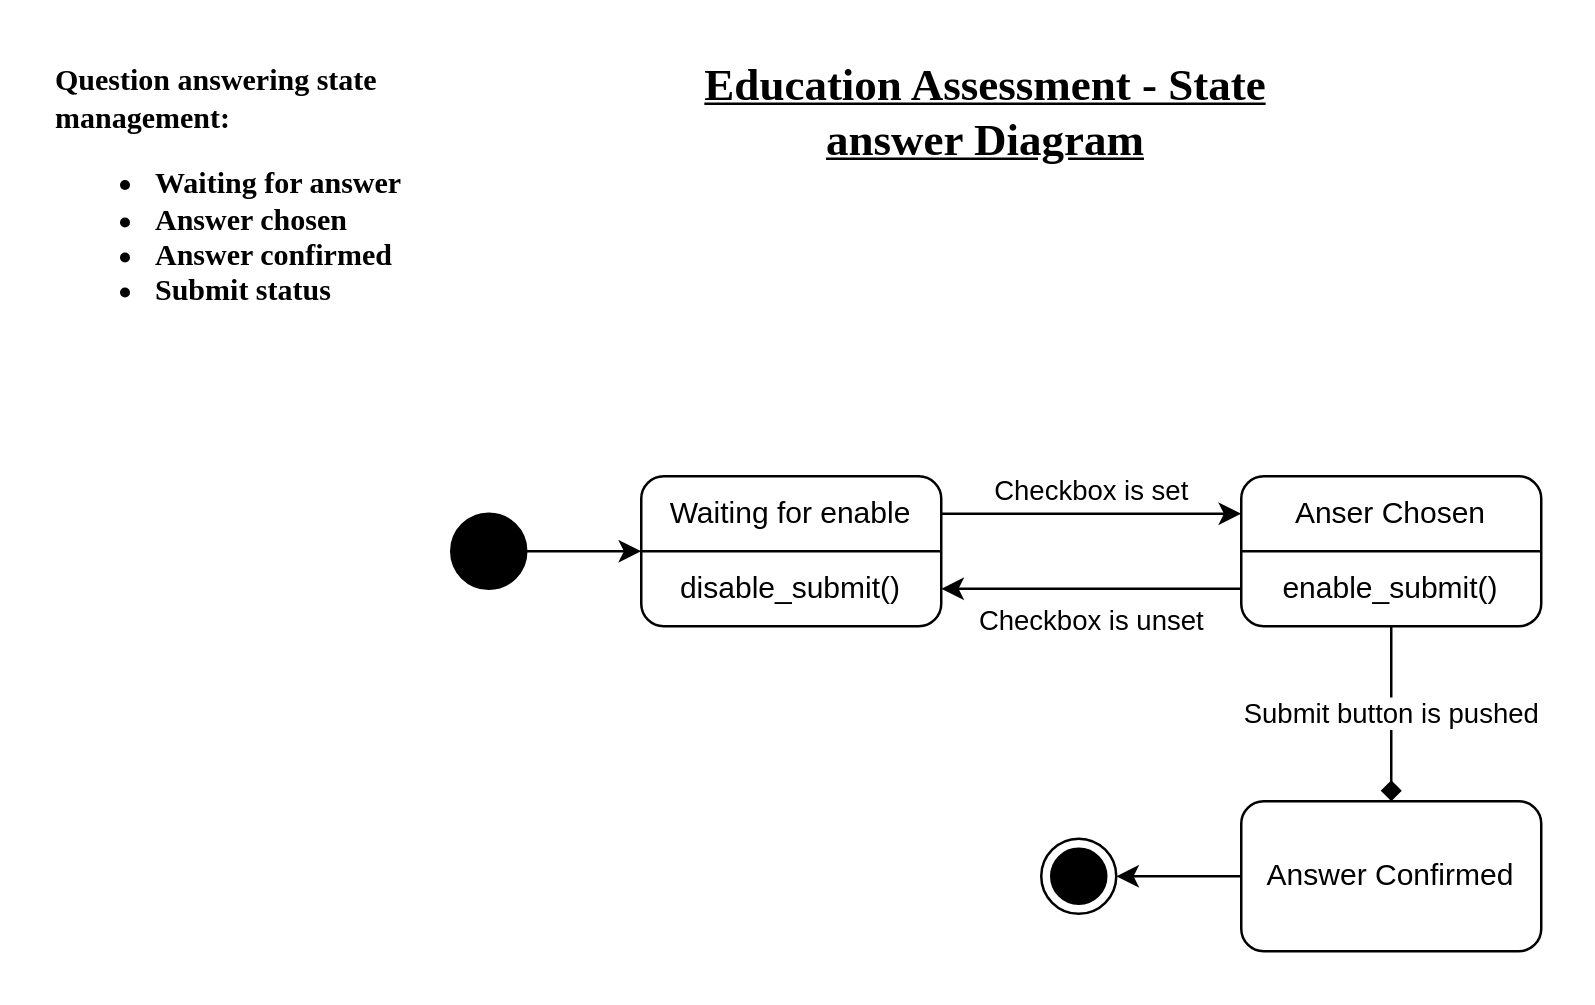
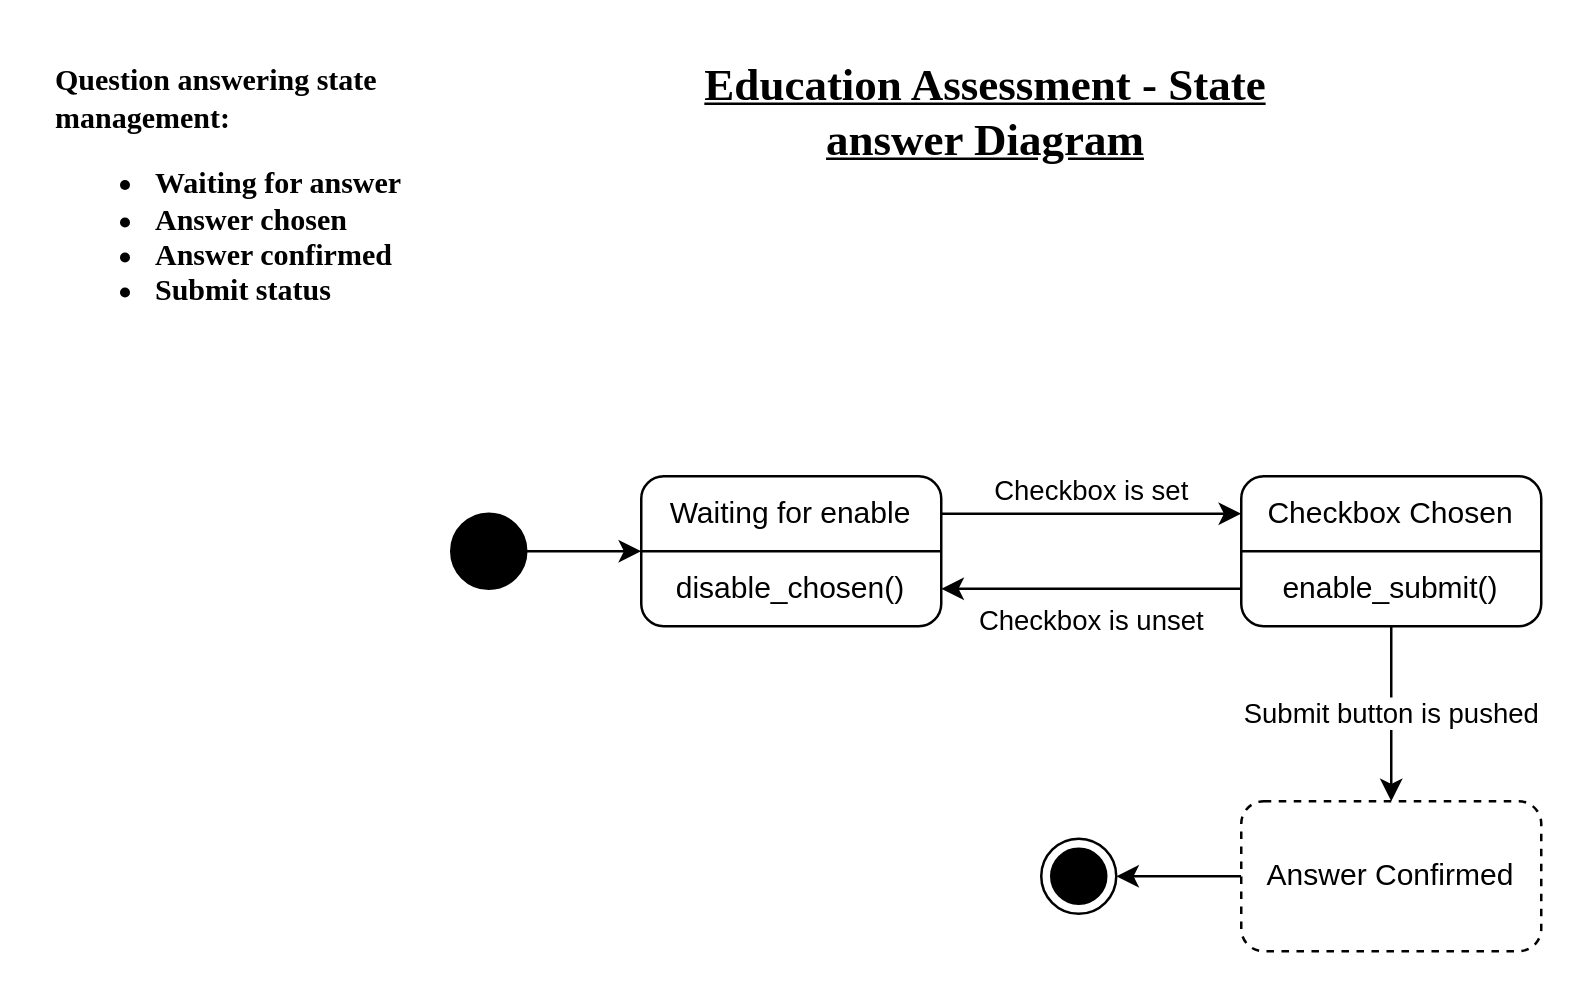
node "Anser Chosen": label "Anser Chosen" -> "Checkbox Chosen"
node "disable_submit()": label "disable_submit()" -> "disable_chosen()"
edge "enable_submit()" -> "Answer Confirmed": arrowhead diamond -> classic
node "Answer Confirmed": style solid -> dashed
